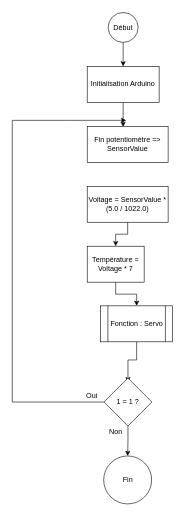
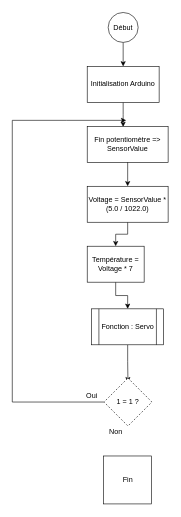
edge "Fin potentiomètre => SensorValue" -> "Voltage = SensorValue * (5.0 / 1022.0)": added
node "Fonction : Servo": moved (137, 324) -> (128, 327)
node "1 = 1 ?": style solid -> dashed
edge "1 = 1 ?" -> "Fin": removed
node "Fin": shape ellipse -> rectangle
